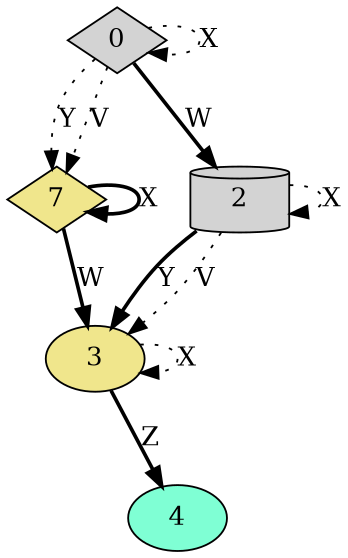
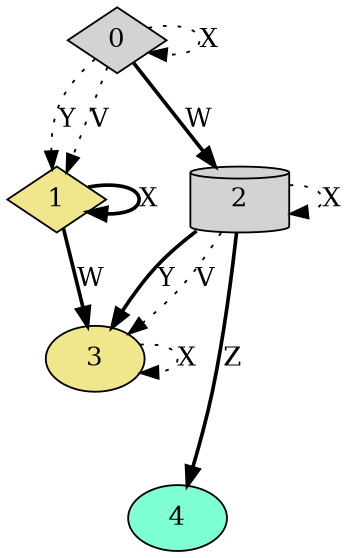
node "7": label "7" -> "1"
edge "3" -> "4": now "2" -> "4"
